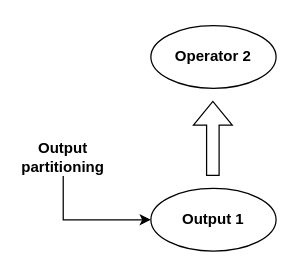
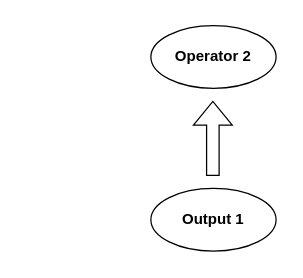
node "Output partitioning": removed
edge "Output partitioning" -> "Output 1": removed
